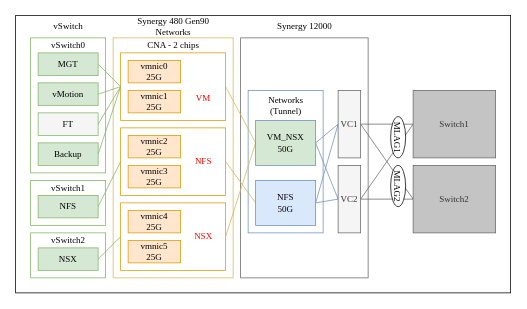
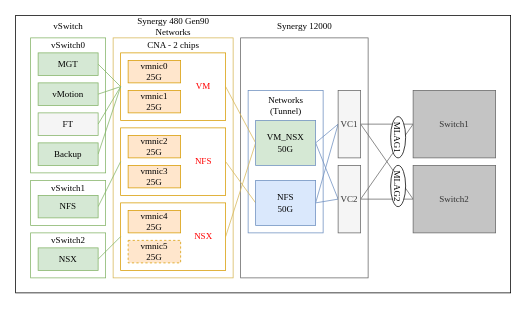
node "VM": moved (203, 98) -> (203, 87)
node "vmnic5 25G": style solid -> dashed
